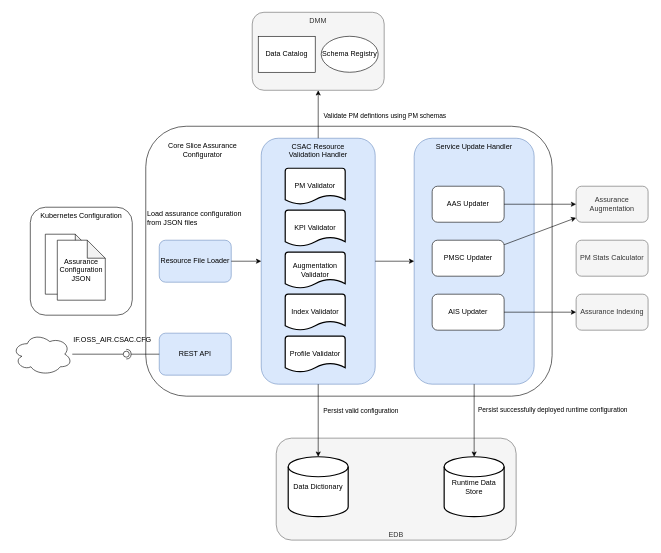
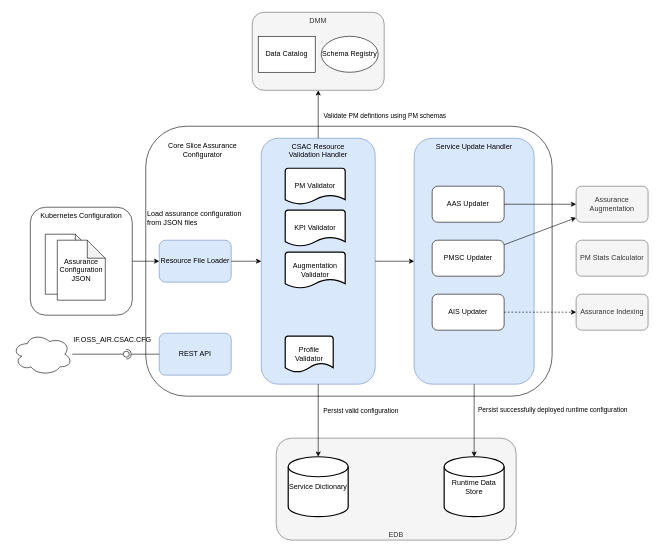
edge "Kubernetes Configuration" -> "Resource File Loader": added
node "Index Validator": removed
edge "AIS Updater" -> "Assurance Indexing": style solid -> dashed
node "Profile Validator": size 60x36 -> 48x36
node "Data Dictionary": label "Data Dictionary" -> "Service Dictionary"
